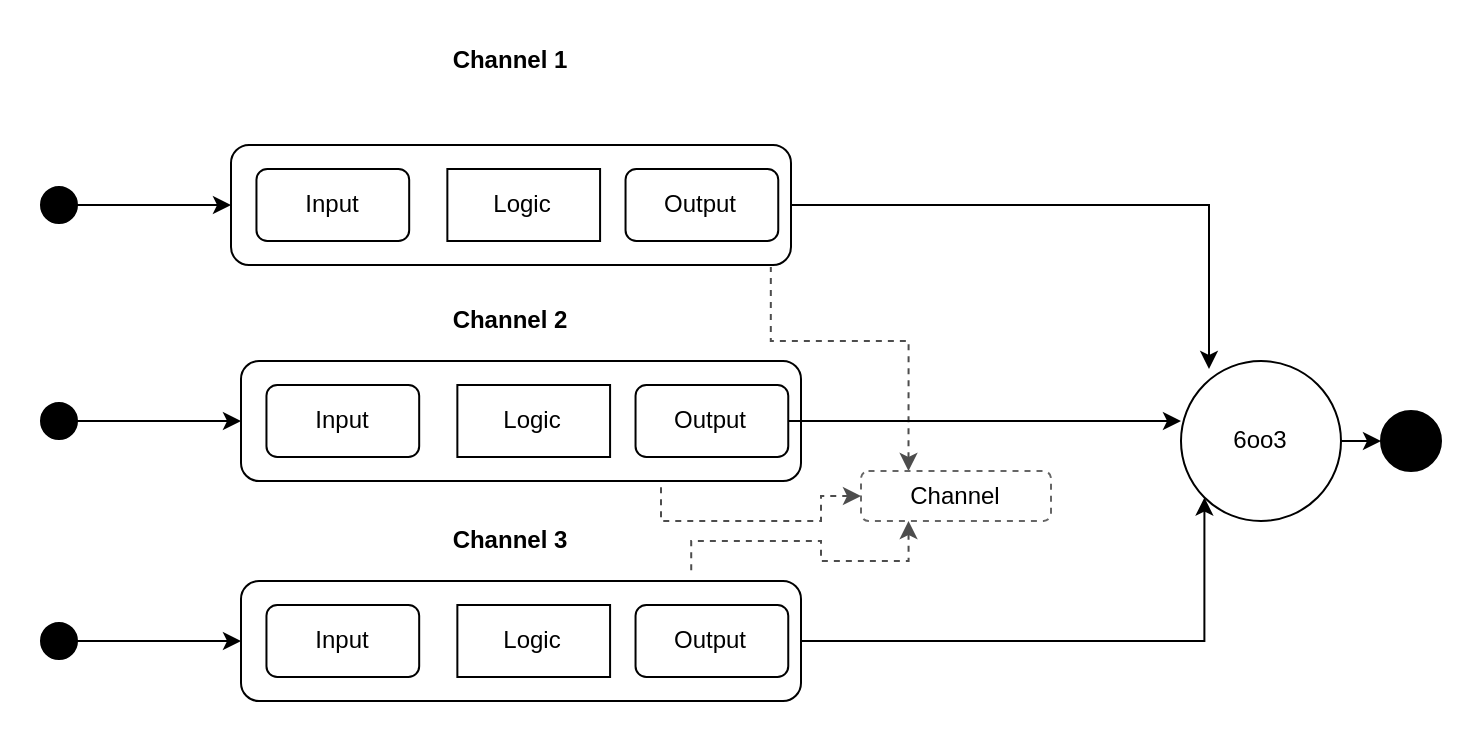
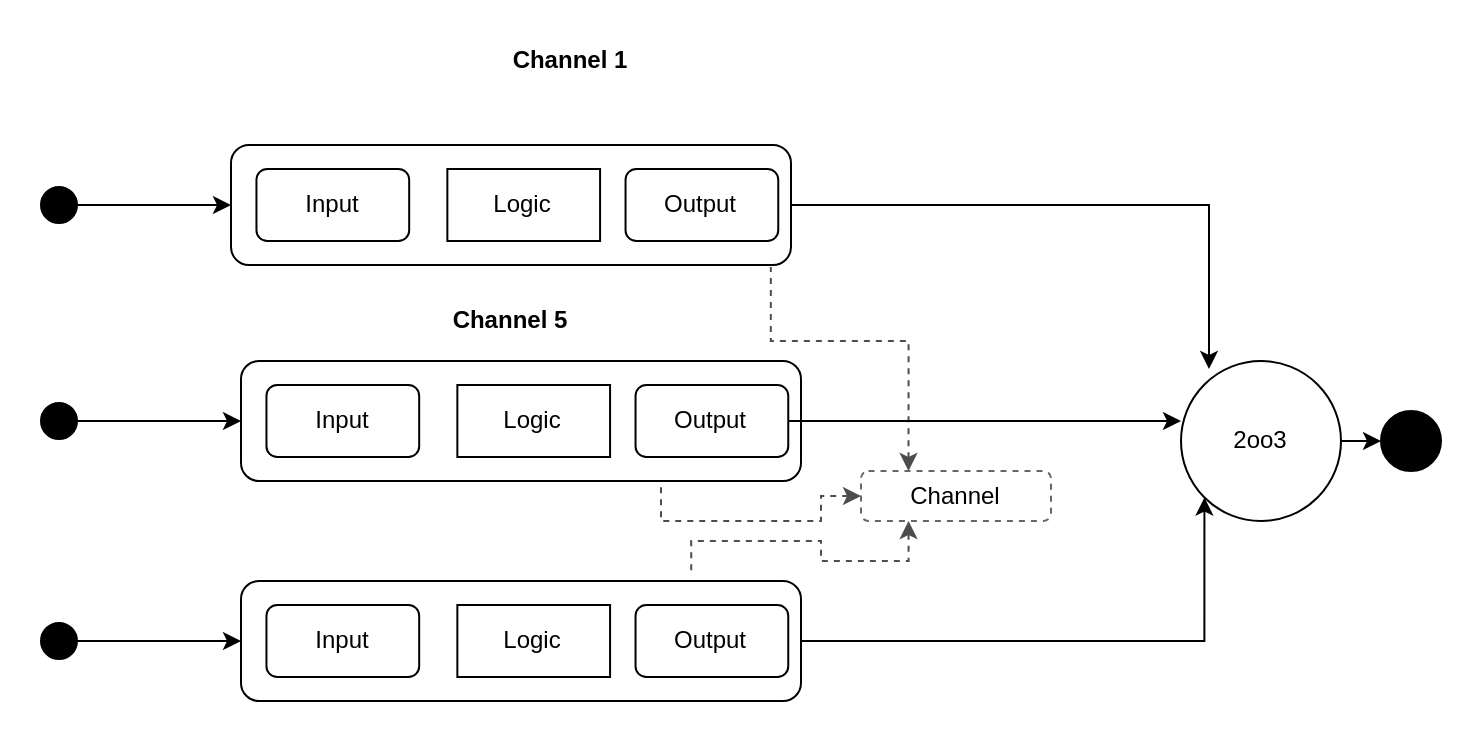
node "Channel 1": moved (511, 61) -> (571, 61)
node "Channel 2": label "Channel 2" -> "Channel 5"
node "6oo3": label "6oo3" -> "2oo3"
node "Channel 3": removed
